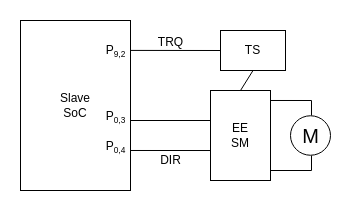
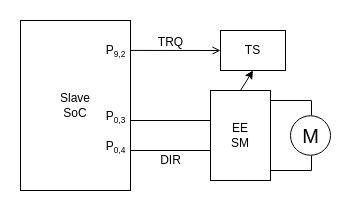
edge "TS" -- "Slave SoC": arrowhead none -> open
edge "TS" -- "EE SM": arrowhead none -> classic
